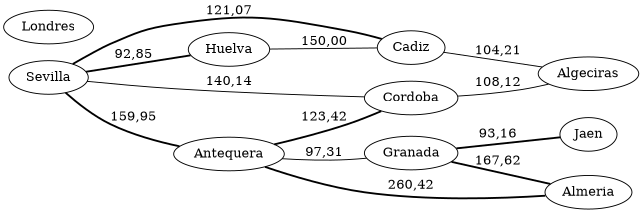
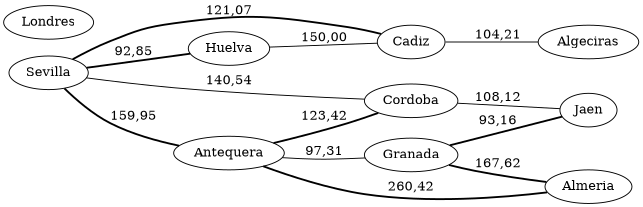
edge "Sevilla" -- "Cordoba": label "140,14" -> "140,54"
edge "Algeciras" -- "Cordoba": now "Jaen" -- "Cordoba"
